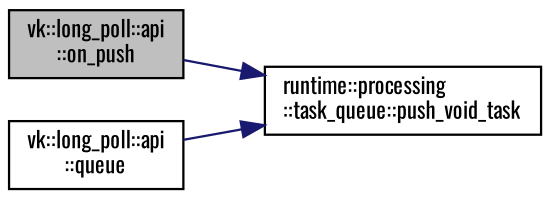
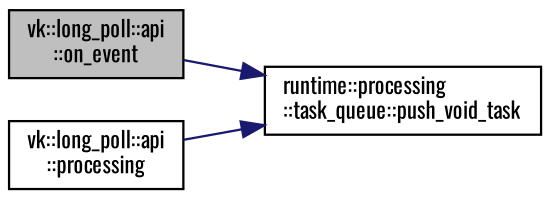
node "vk::long_poll::api ::on_push": label "vk::long_poll::api ::on_push" -> "vk::long_poll::api ::on_event"
node "vk::long_poll::api ::queue": label "vk::long_poll::api ::queue" -> "vk::long_poll::api ::processing"
